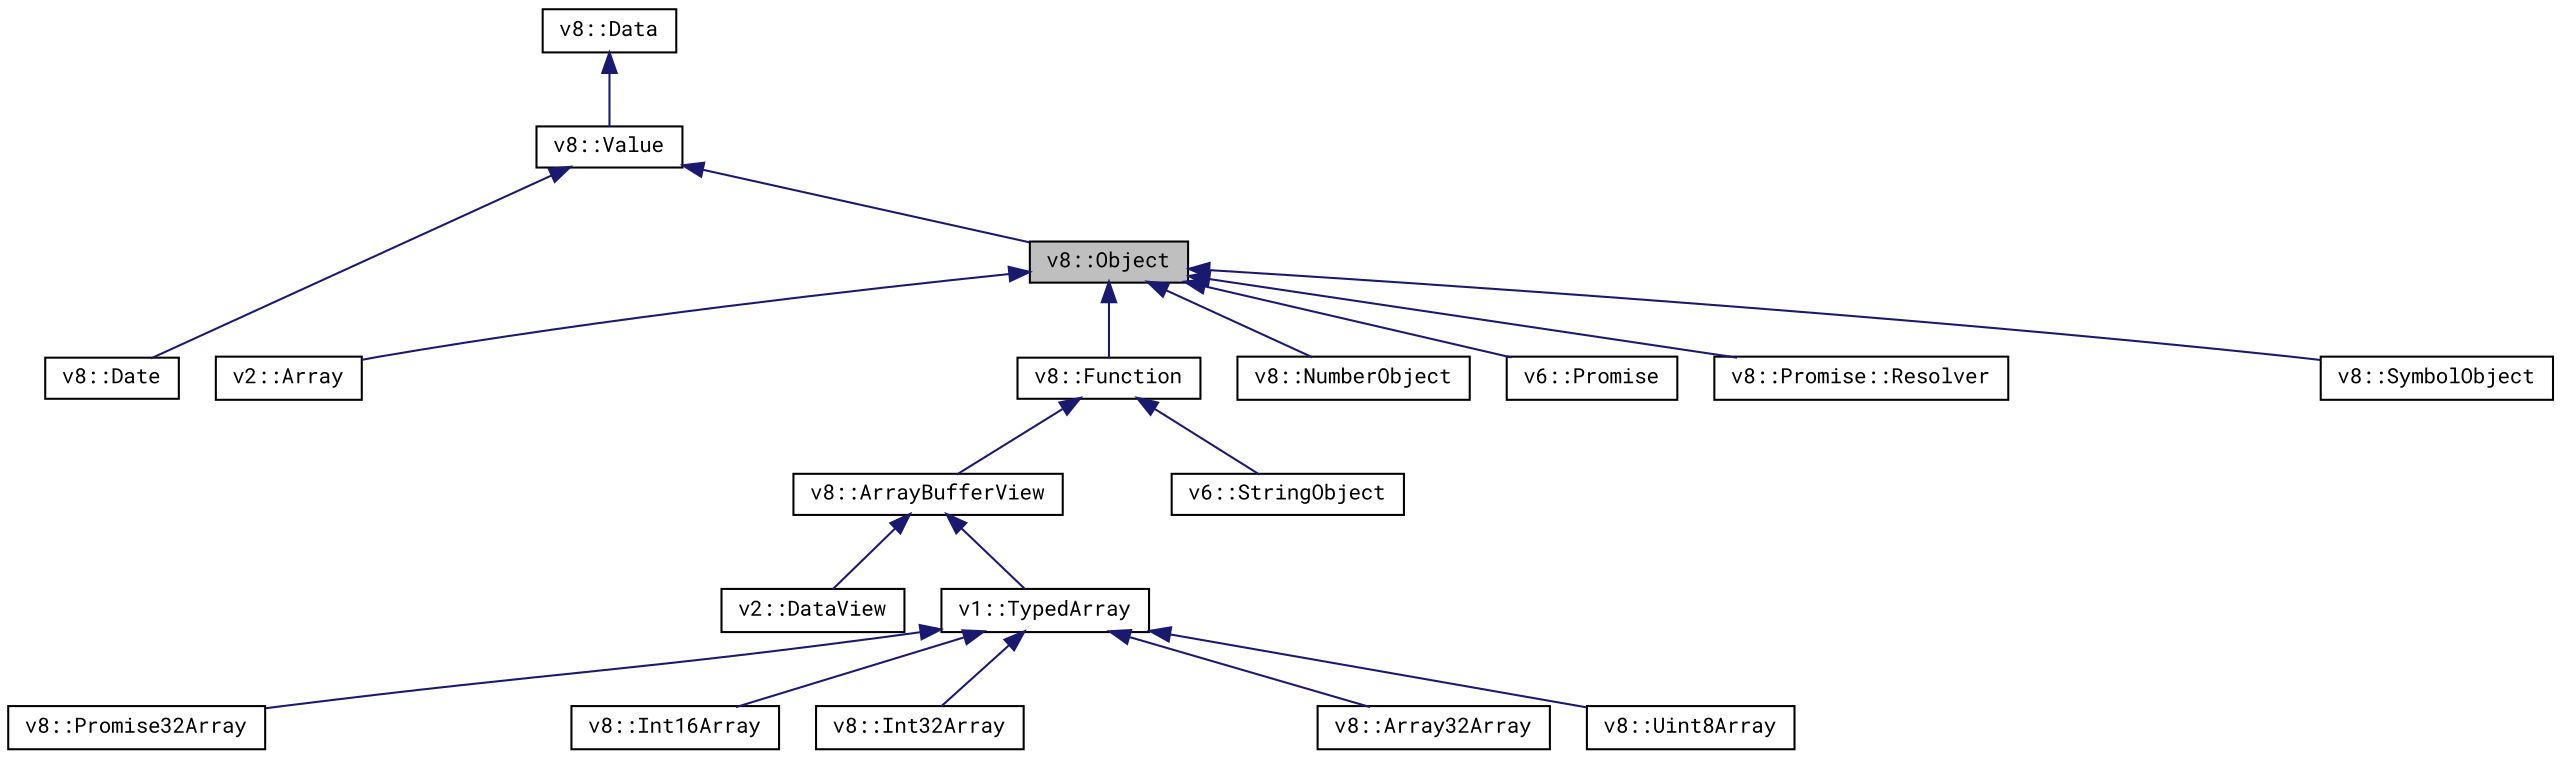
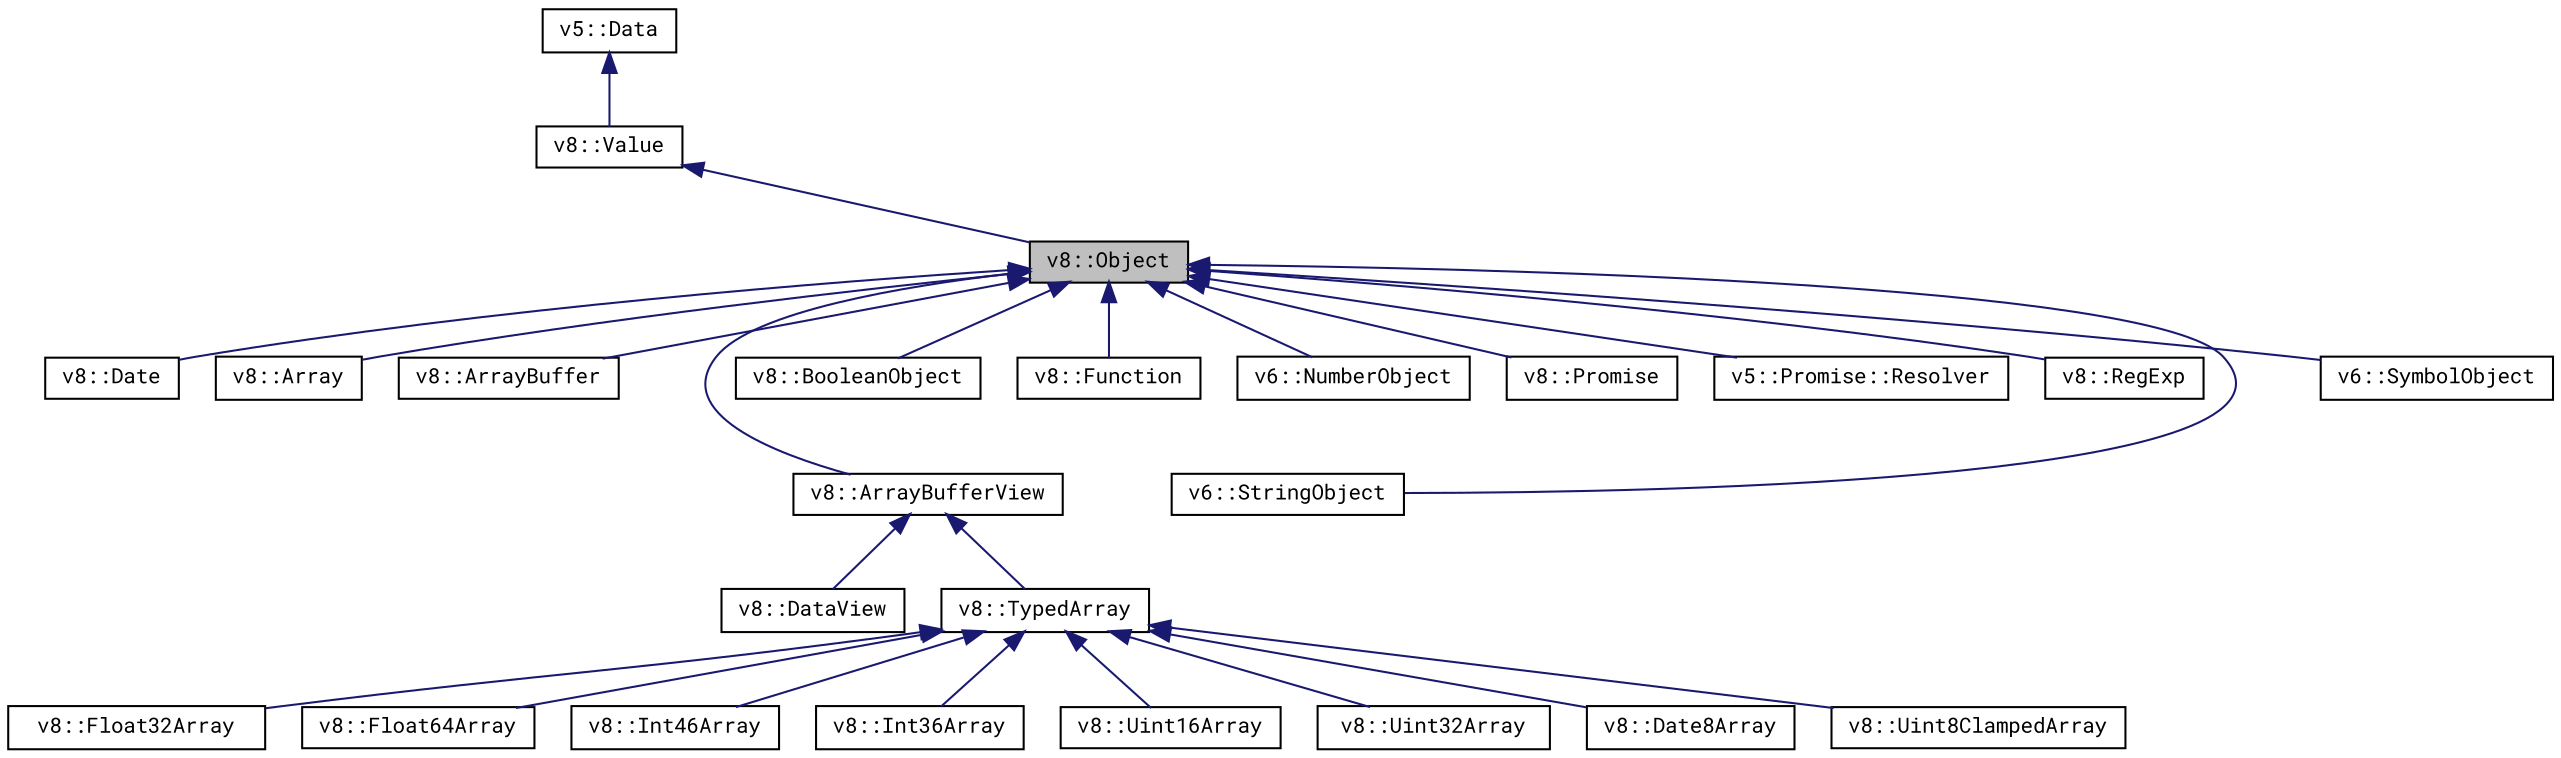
node "v8::Data": label "v8::Data" -> "v5::Data"
edge "v8::Date" -> "v8::Value": now "v8::Date" -> "v8::Object"
node "v2::Array": label "v2::Array" -> "v8::Array"
node "v8::ArrayBuffer": added
node "v8::BooleanObject": added
node "v8::NumberObject": label "v8::NumberObject" -> "v6::NumberObject"
node "v6::Promise": label "v6::Promise" -> "v8::Promise"
node "v8::Promise::Resolver": label "v8::Promise::Resolver" -> "v5::Promise::Resolver"
node "v8::RegExp": added
node "v8::SymbolObject": label "v8::SymbolObject" -> "v6::SymbolObject"
edge "v8::ArrayBufferView" -> "v8::Function": now "v8::ArrayBufferView" -> "v8::Object"
edge "v6::StringObject" -> "v8::Function": now "v6::StringObject" -> "v8::Object"
node "v2::DataView": label "v2::DataView" -> "v8::DataView"
node "v1::TypedArray": label "v1::TypedArray" -> "v8::TypedArray"
node "v8::Promise32Array": label "v8::Promise32Array" -> "v8::Float32Array"
node "v8::Float64Array": added
node "v8::Int16Array": label "v8::Int16Array" -> "v8::Int46Array"
node "v8::Int32Array": label "v8::Int32Array" -> "v8::Int36Array"
node "v8::Uint16Array": added
node "v8::Array32Array": label "v8::Array32Array" -> "v8::Uint32Array"
node "v8::Uint8Array": label "v8::Uint8Array" -> "v8::Date8Array"
node "v8::Uint8ClampedArray": added
